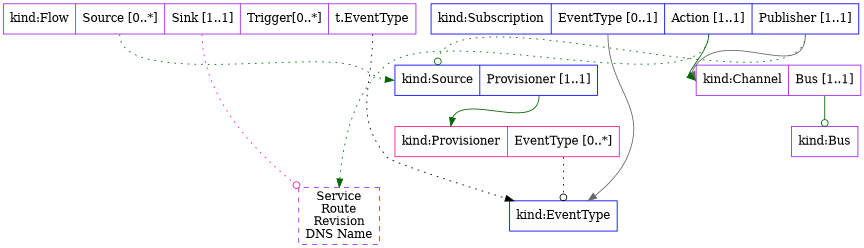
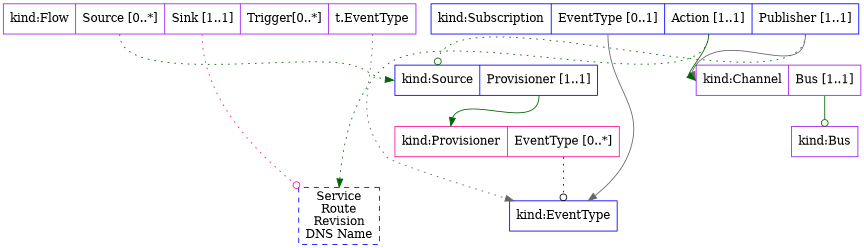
edge "kind:Flow" -> "kind:EventType": color black -> gray40
node "Service Route Revision DNS Name": color purple -> blue
